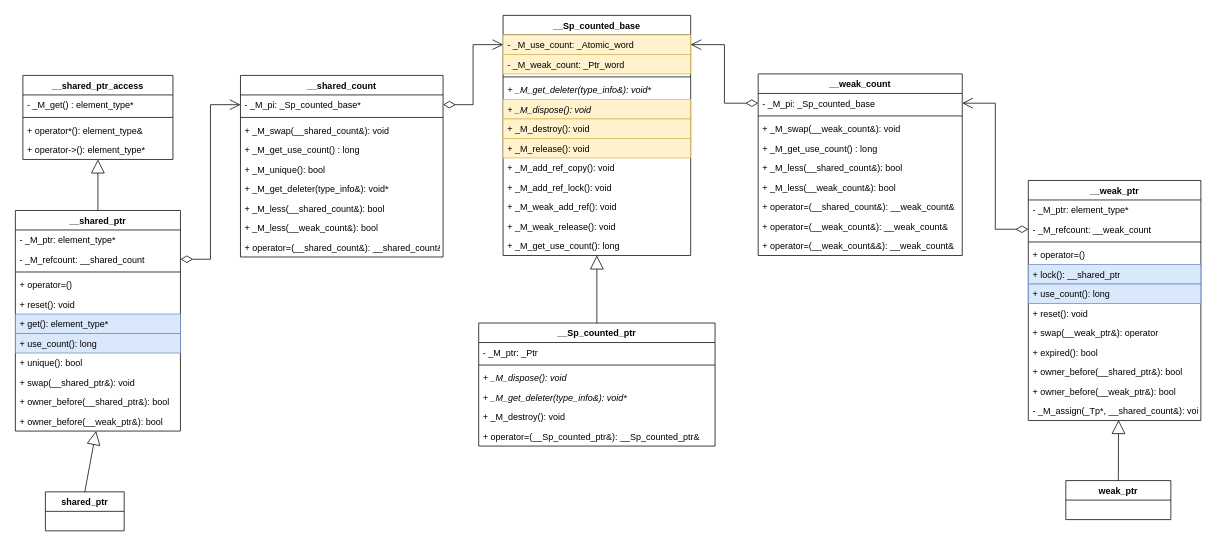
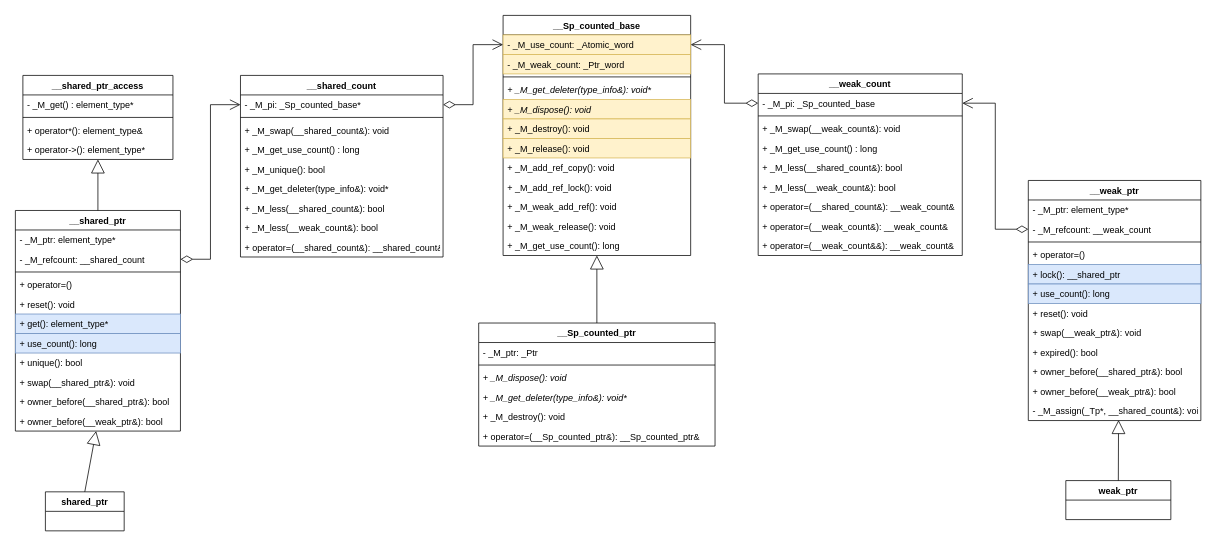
node "+ swap(__weak_ptr&): operator": label "+ swap(__weak_ptr&): operator" -> "+ swap(__weak_ptr&): void"
